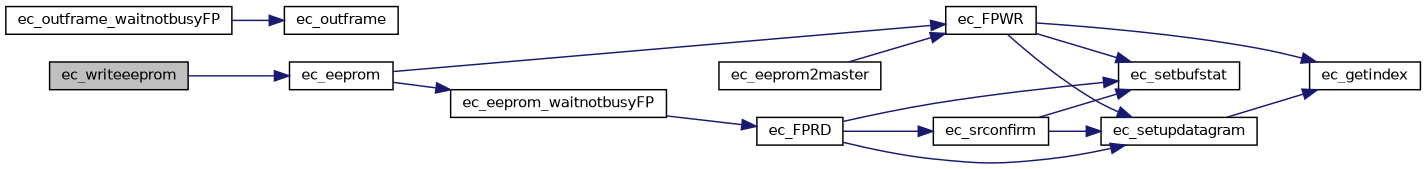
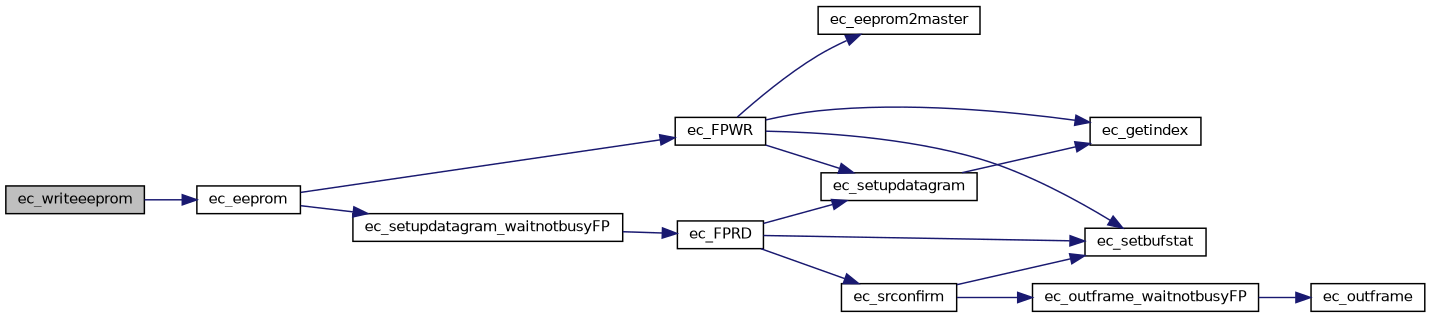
edge "ec_eeprom2master" -> "ec_FPWR": reversed
node "ec_eeprom_waitnotbusyFP": label "ec_eeprom_waitnotbusyFP" -> "ec_setupdatagram_waitnotbusyFP"
edge "ec_srconfirm" -> "ec_setupdatagram": now "ec_srconfirm" -> "ec_outframe_waitnotbusyFP"
